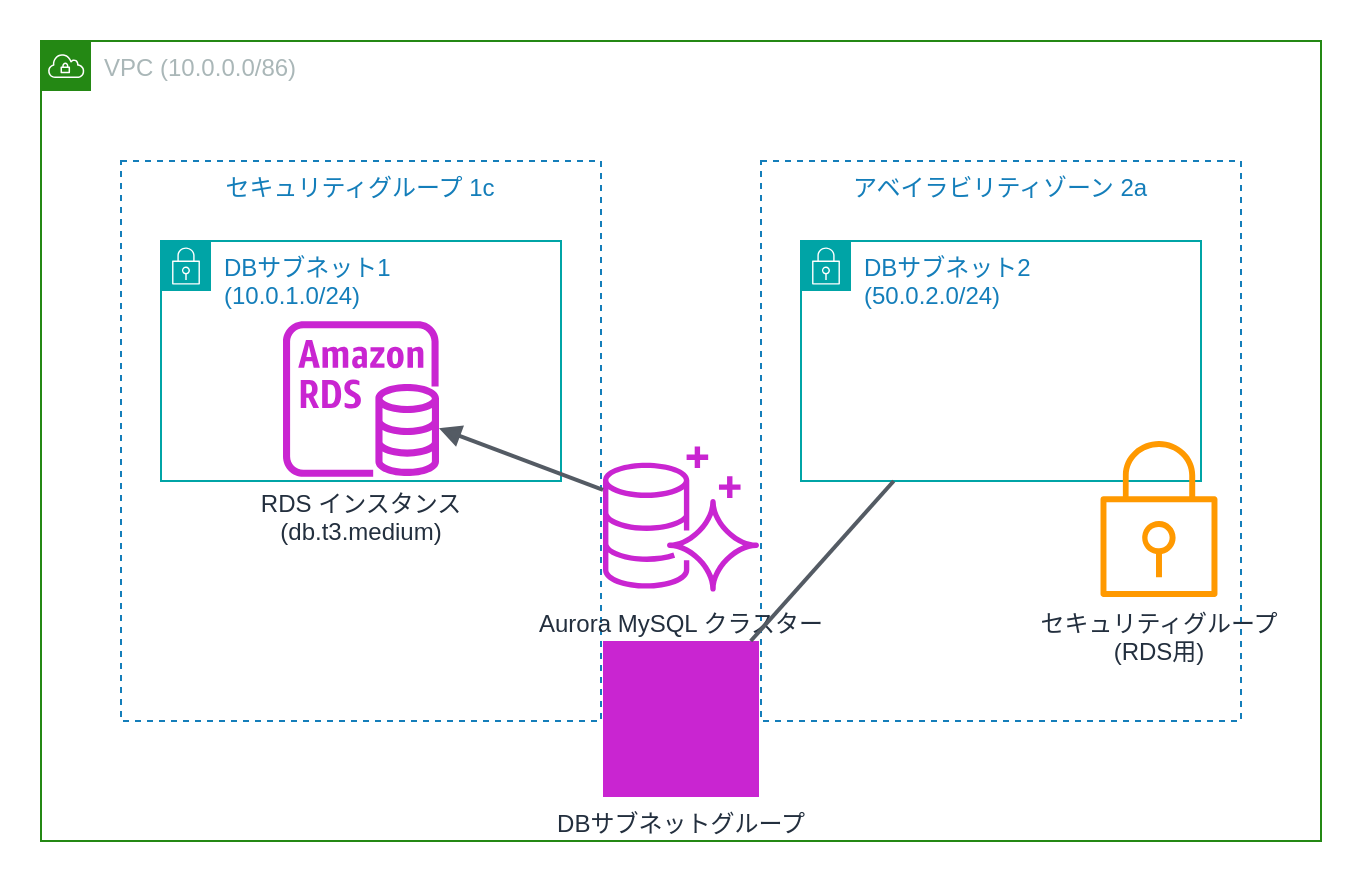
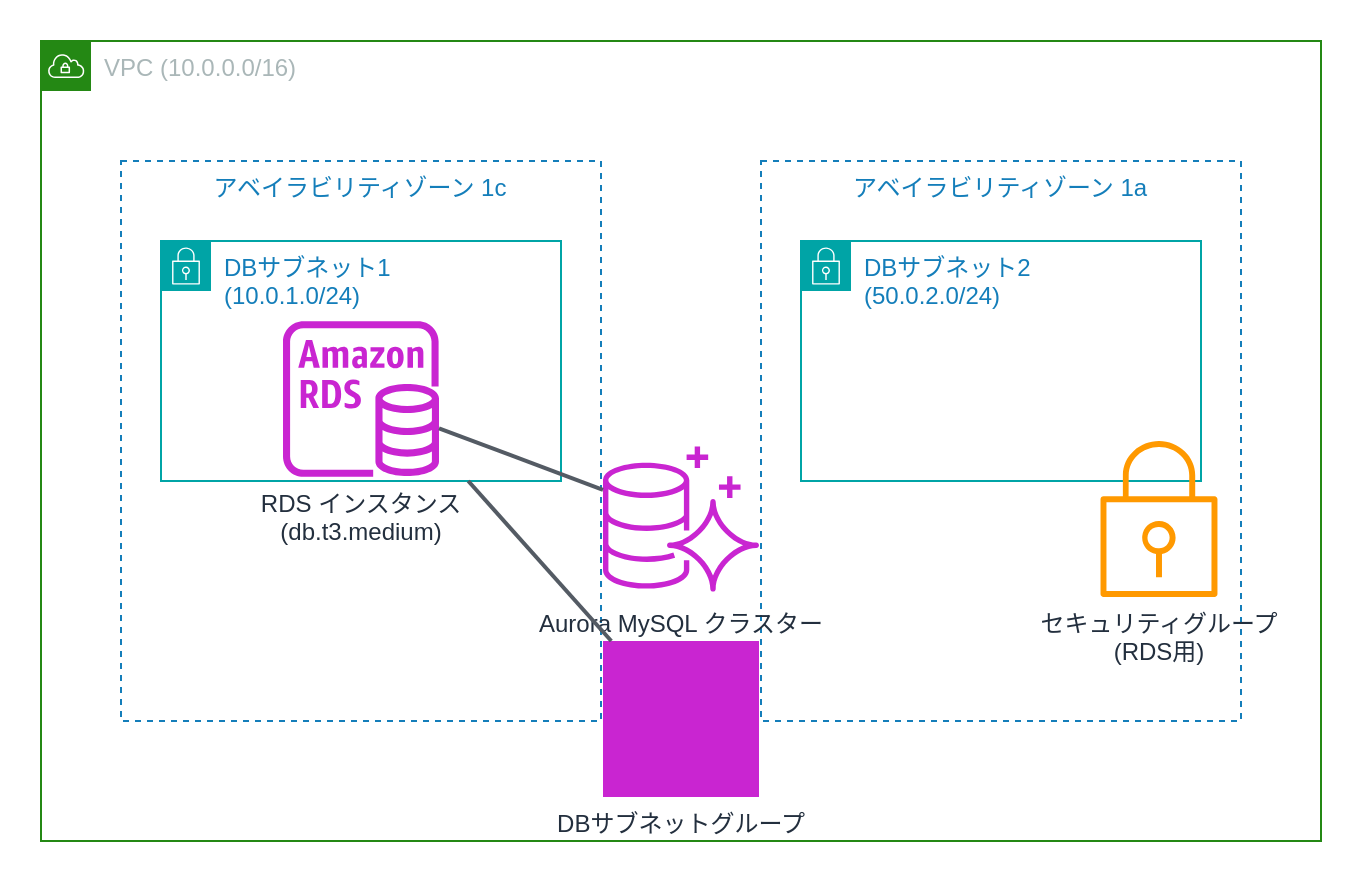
node "VPC (10.0.0.0/86)": label "VPC (10.0.0.0/86)" -> "VPC (10.0.0.0/16)"
node "セキュリティグループ 1c": label "セキュリティグループ 1c" -> "アベイラビリティゾーン 1c"
node "アベイラビリティゾーン 2a": label "アベイラビリティゾーン 2a" -> "アベイラビリティゾーン 1a"
edge "Aurora MySQL クラスター (medium)" -> "RDS インスタンス (db.t3.medium)": arrowhead block -> none
edge "DBサブネット1 (10.0.1.0/24)" -- "DBサブネットグループ": added
edge "DBサブネット2 (50.0.2.0/24)" -- "DBサブネットグループ": removed
